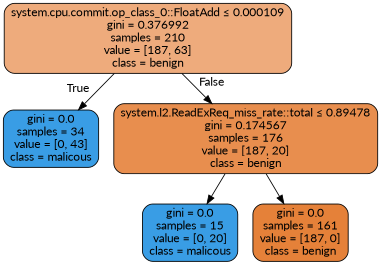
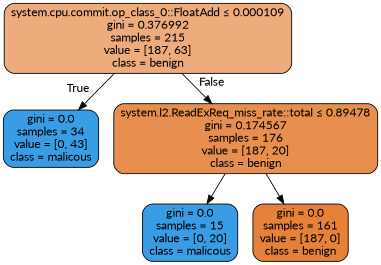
node "system.cpu.commit.op_class_0::FloatAdd ≤ 0.000109": text "samples = 210" -> "samples = 215"
